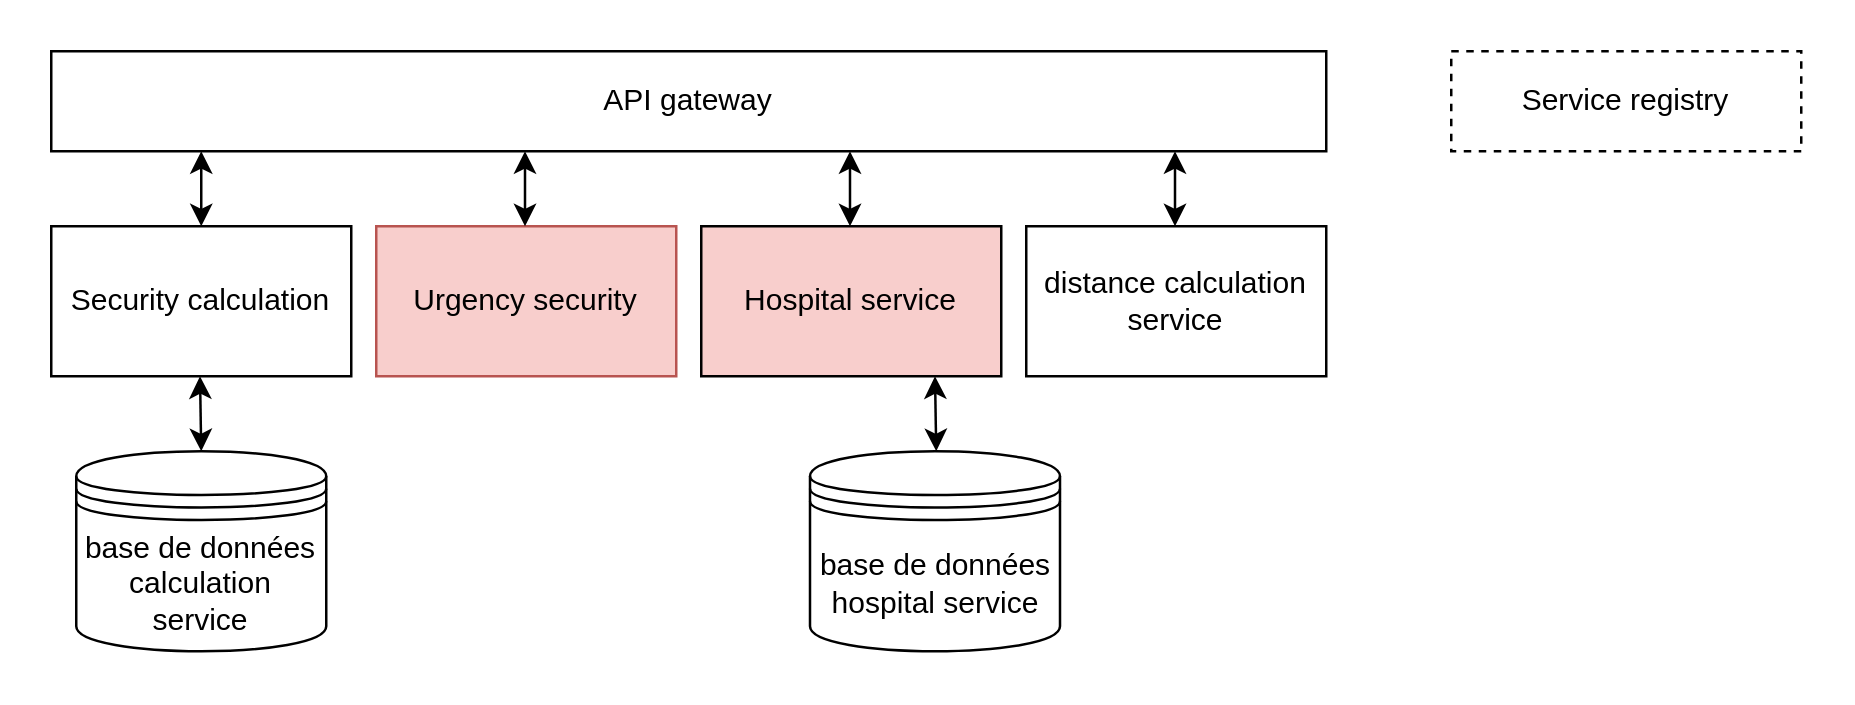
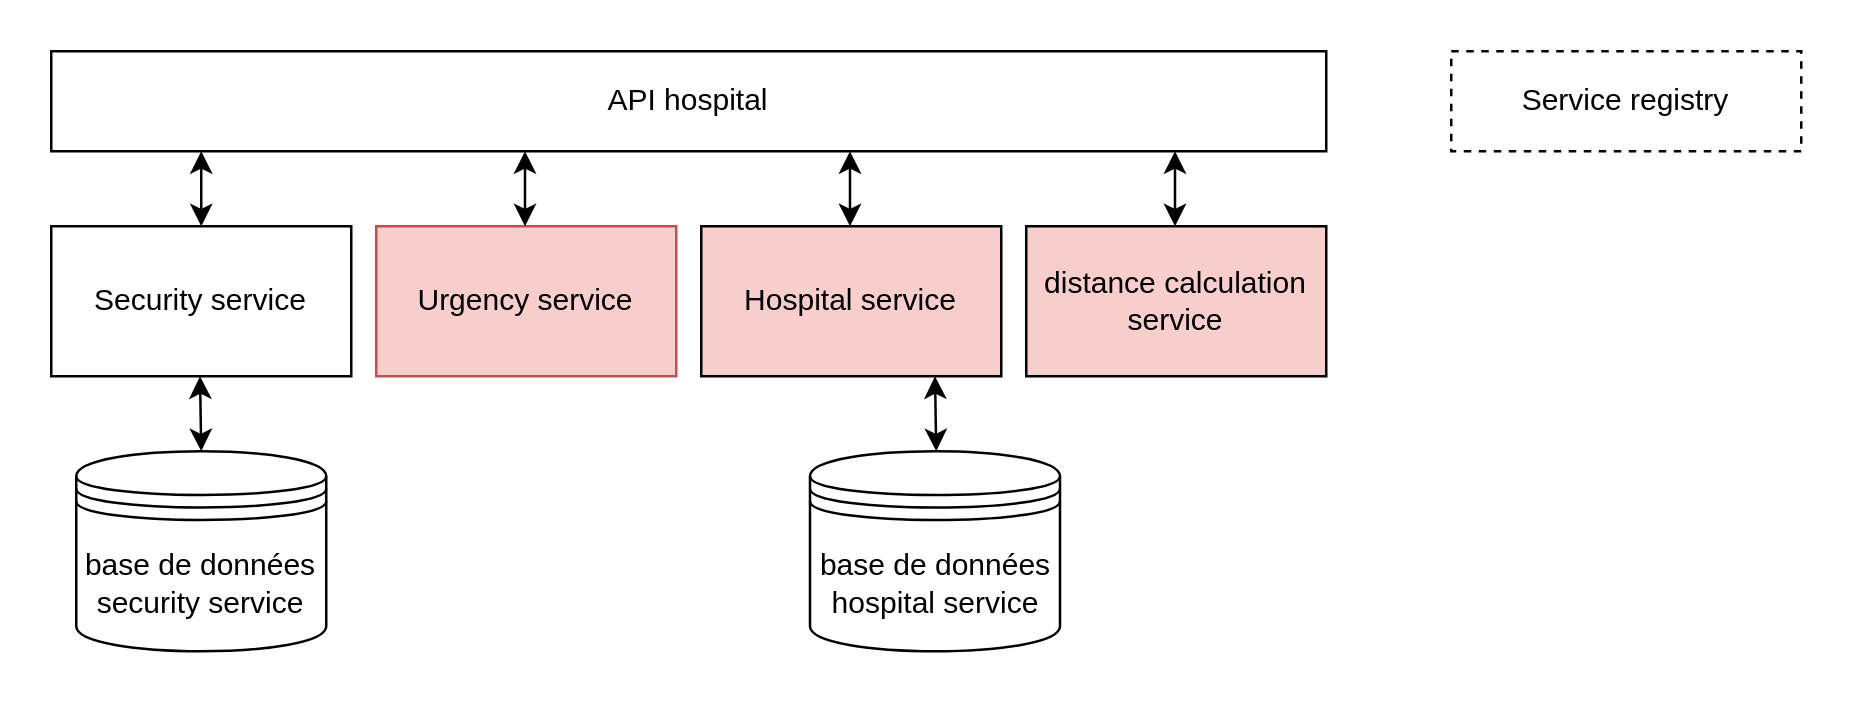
node "API gateway": label "API gateway" -> "API hospital"
node "Security calculation": label "Security calculation" -> "Security service"
node "Urgency security": label "Urgency security" -> "Urgency service"
node "distance calculation service": fillcolor #ffffff -> #f8cecc
node "base de données calculation service": label "base de données calculation service" -> "base de données security service"
